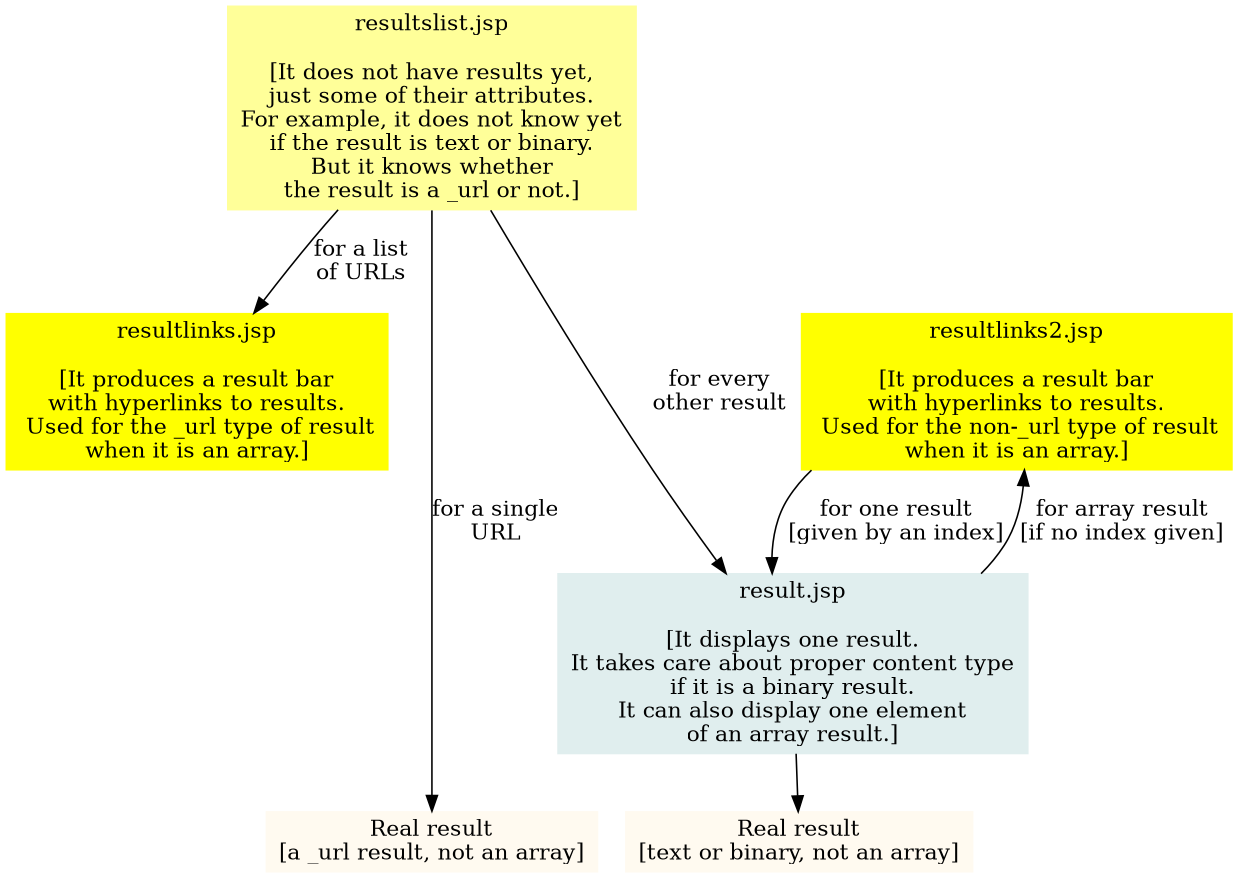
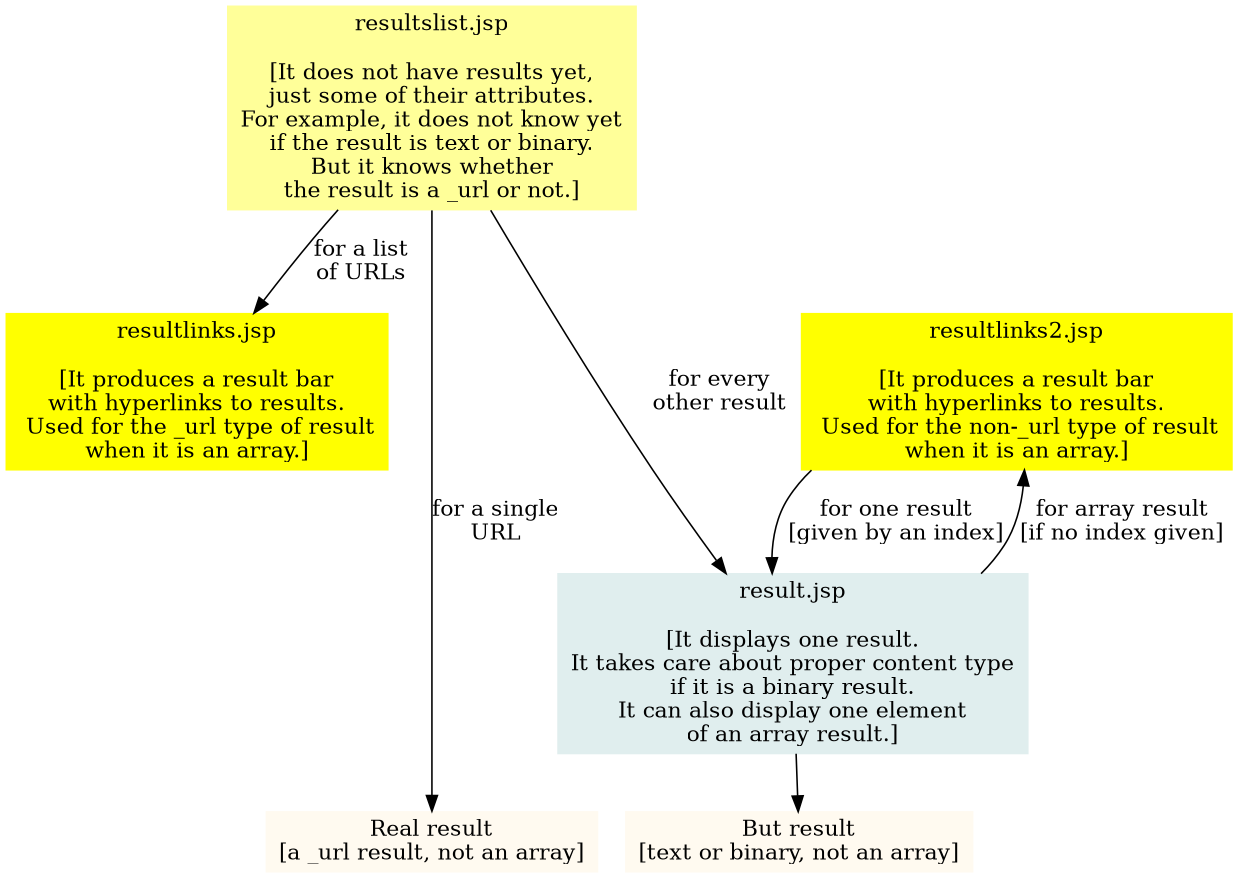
node "Real result [text or binary, not an array]": label "Real result [text or binary, not an array]" -> "But result [text or binary, not an array]"
